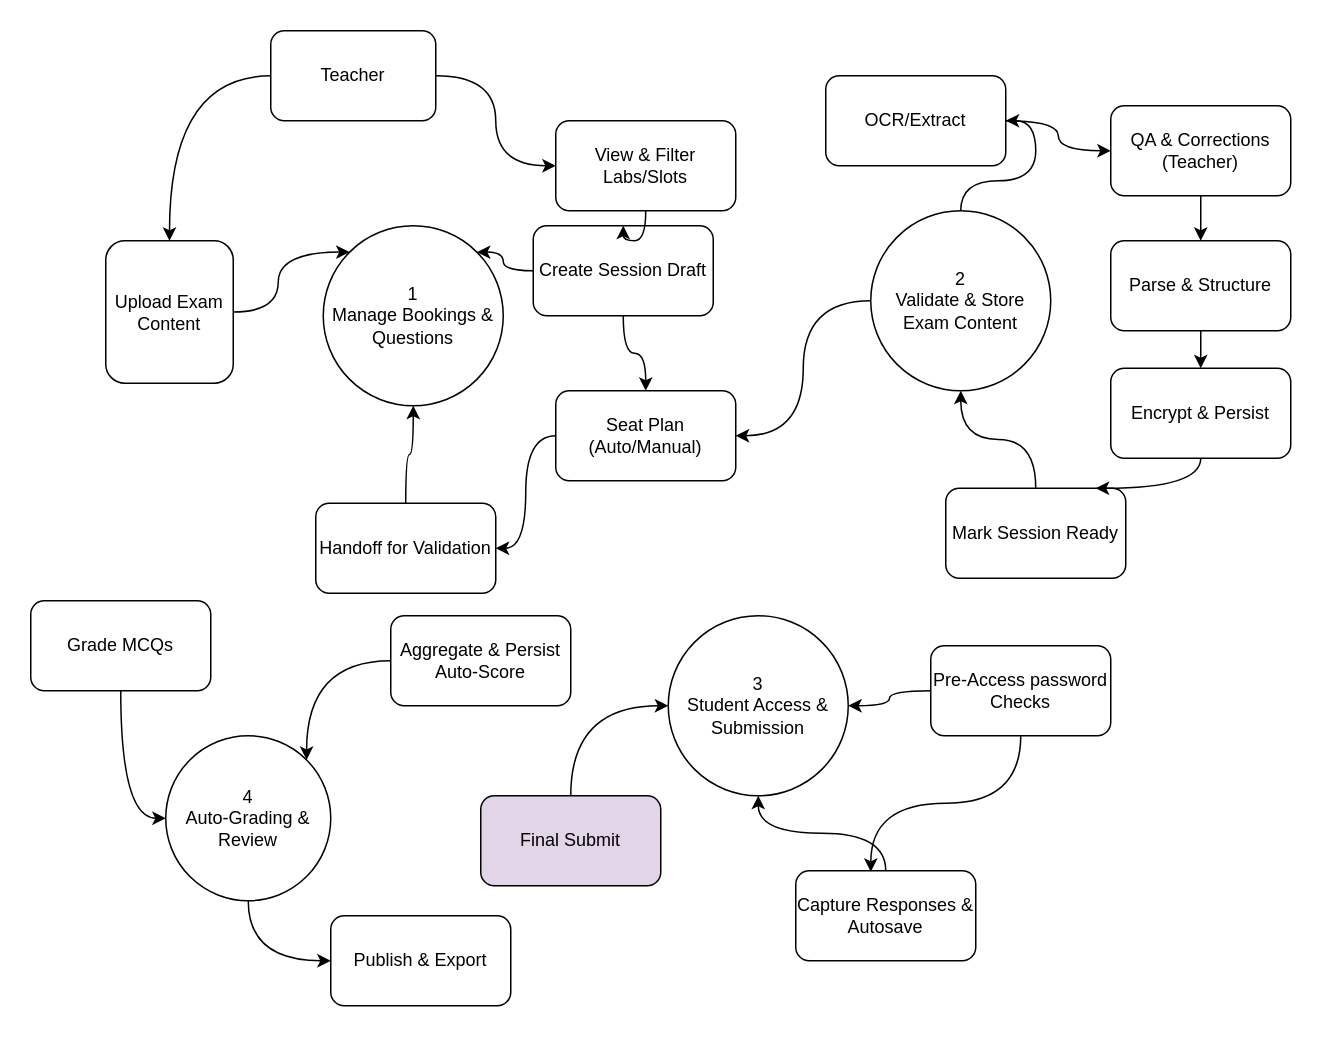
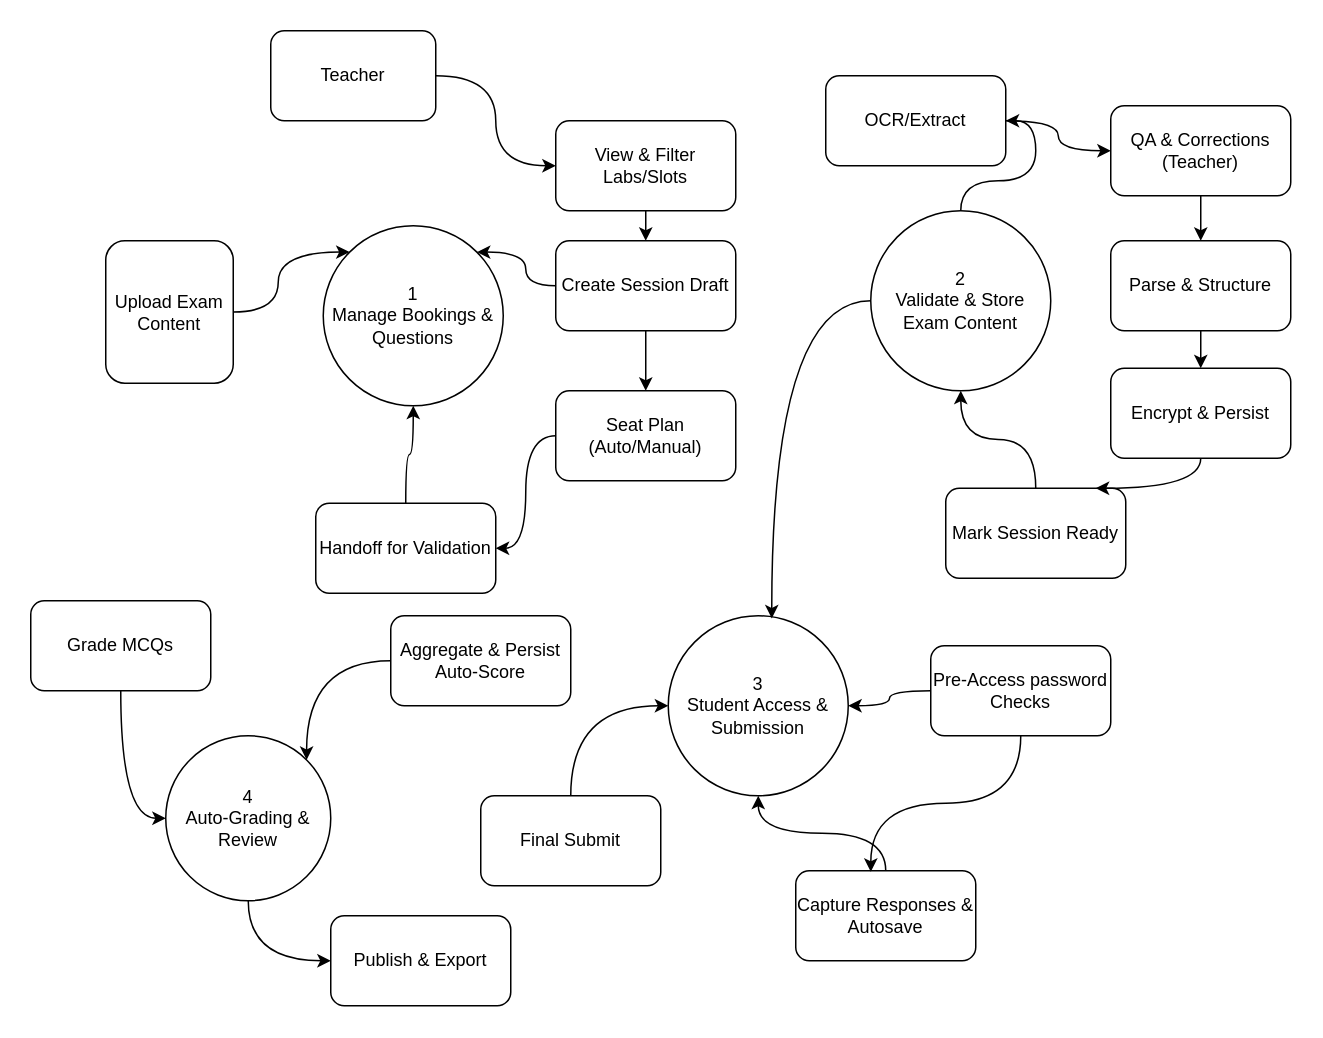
edge "Teacher" -> "Upload Exam Content": removed
node "Create Session Draft": moved (623, 271) -> (646, 286)
edge "2 Validate & Store Exam Content" -> "Seat Plan (Auto/Manual)": now "2 Validate & Store Exam Content" -> "3 Student Access & Submission"
node "Final Submit": fillcolor #e1d5e7 -> #ffffff
